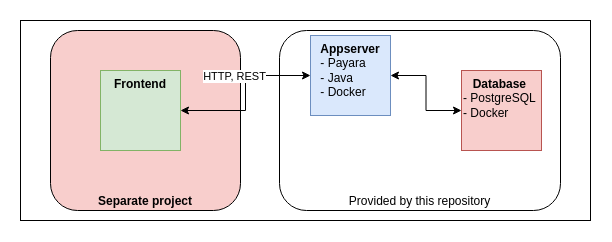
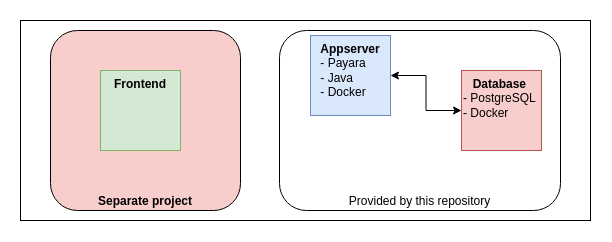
edge "Appserver - Payara - Java - Docker" -- "Frontend": removed, label "HTTP, REST"
